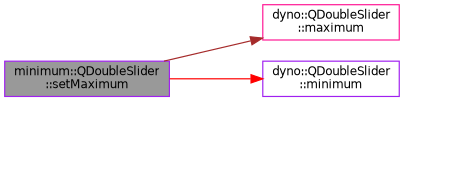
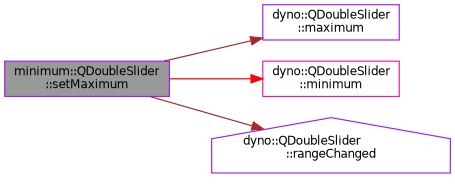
node "dyno::QDoubleSlider ::maximum": color deeppink -> purple
node "dyno::QDoubleSlider ::minimum": color purple -> deeppink
node "dyno::QDoubleSlider ::rangeChanged": added
